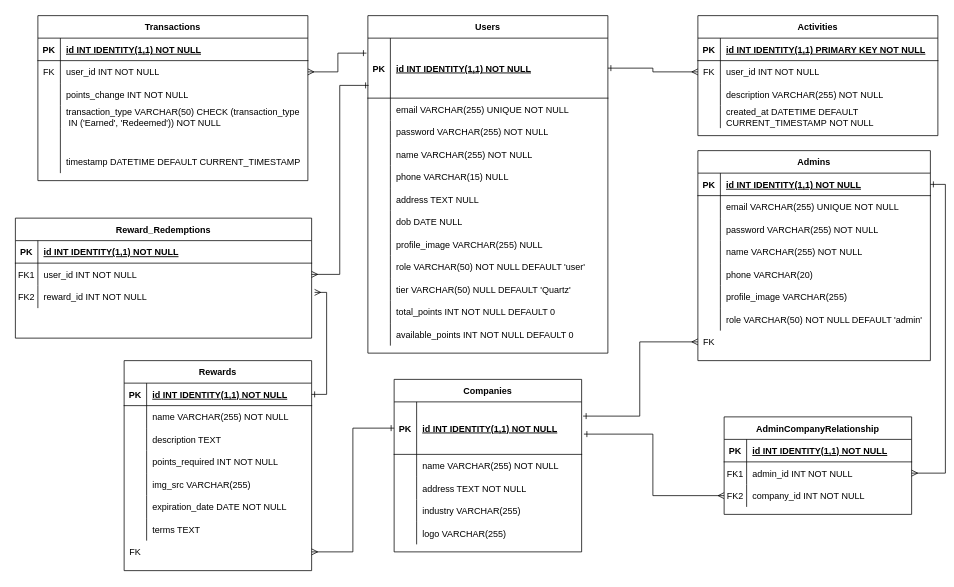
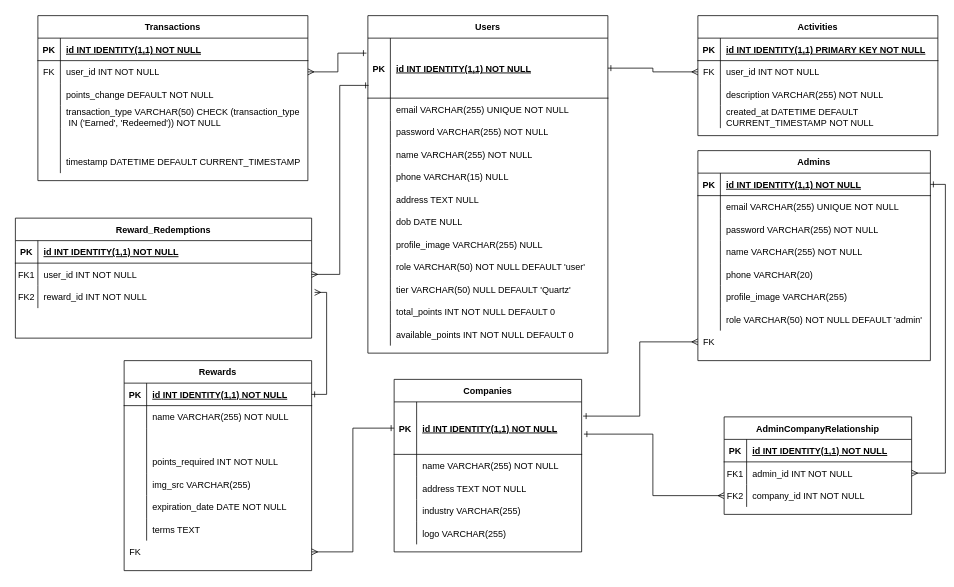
node "points_change INT NOT NULL": label "points_change INT NOT NULL" -> "points_change DEFAULT NOT NULL"
node "description TEXT": removed
